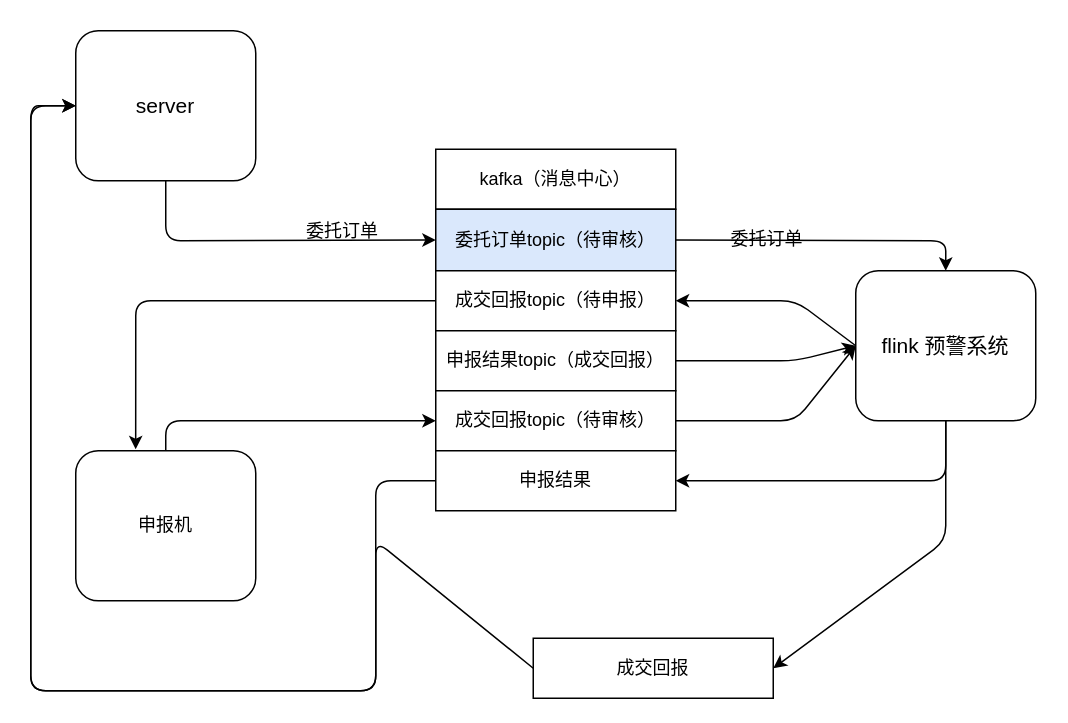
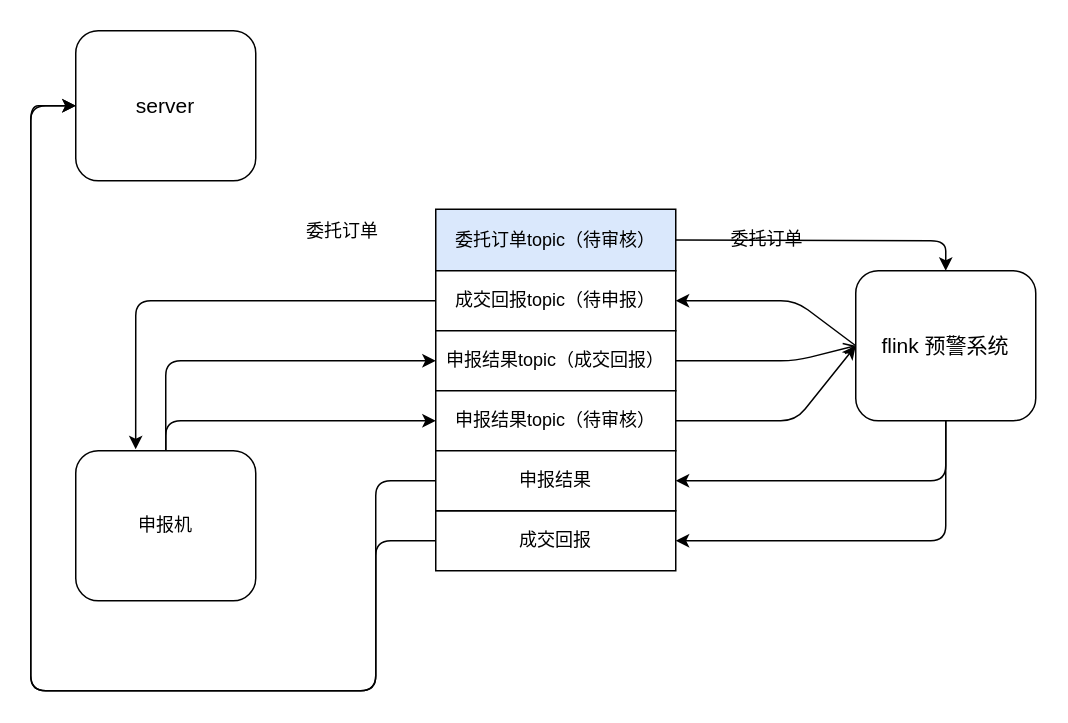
node "kafka（消息中心）": removed
edge "server" -> "委托订单topic（待审核）": removed
edge "申报结果topic（成交回报）" -> "flink 预警系统": arrowhead classic -> open
edge "申报机" -> "申报结果topic（成交回报）": added
node "成交回报topic（待审核）": label "成交回报topic（待审核）" -> "申报结果topic（待审核）"
node "成交回报": moved (653, 668) -> (556, 541)
